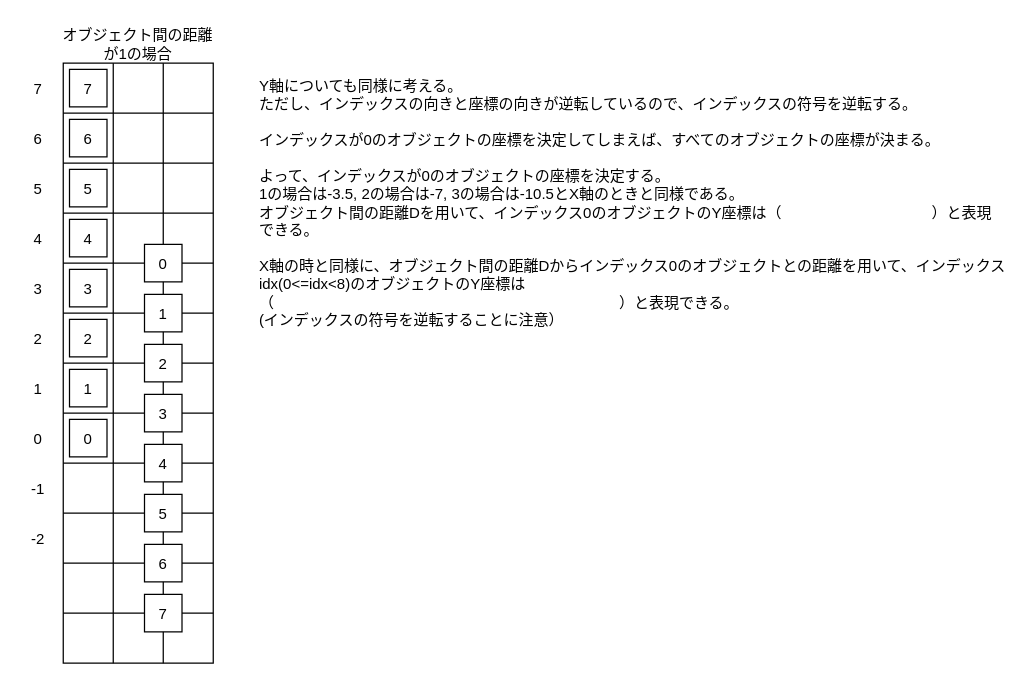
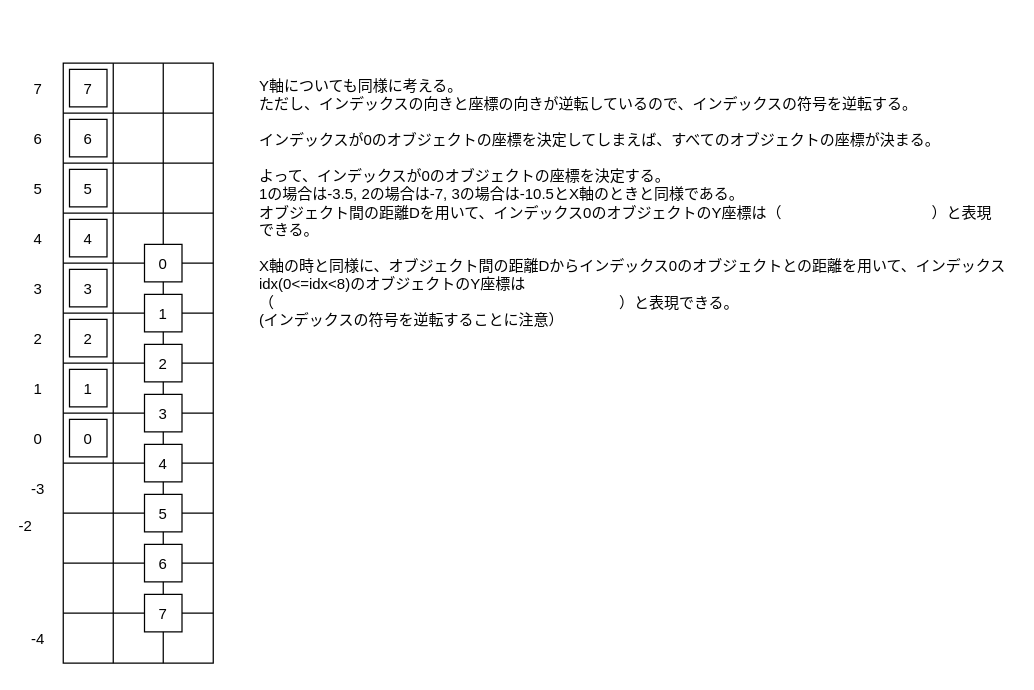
node "オブジェクト間の距離が1の場合": removed
node "-1": label "-1" -> "-3"
node "-2": moved (38, 538) -> (26, 526)
node "-4": added
